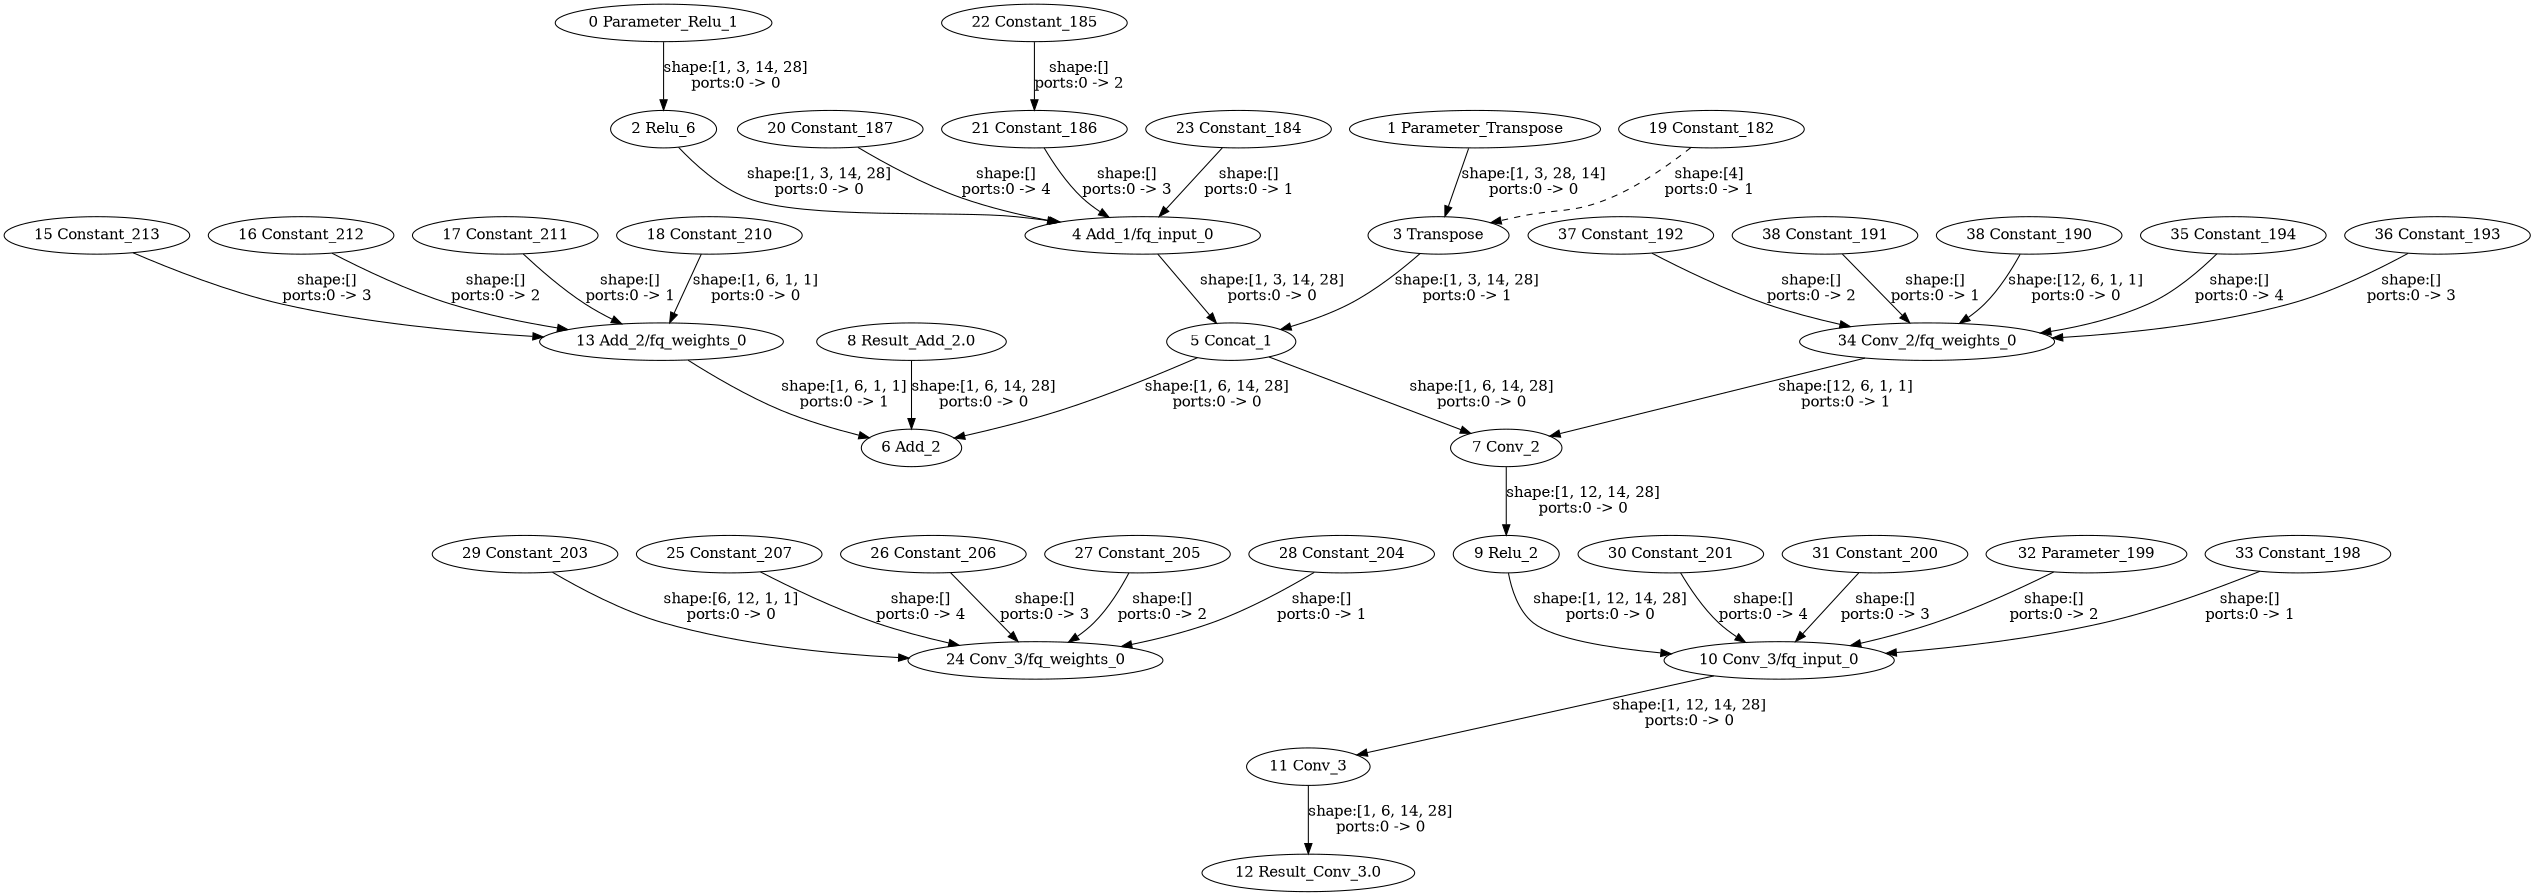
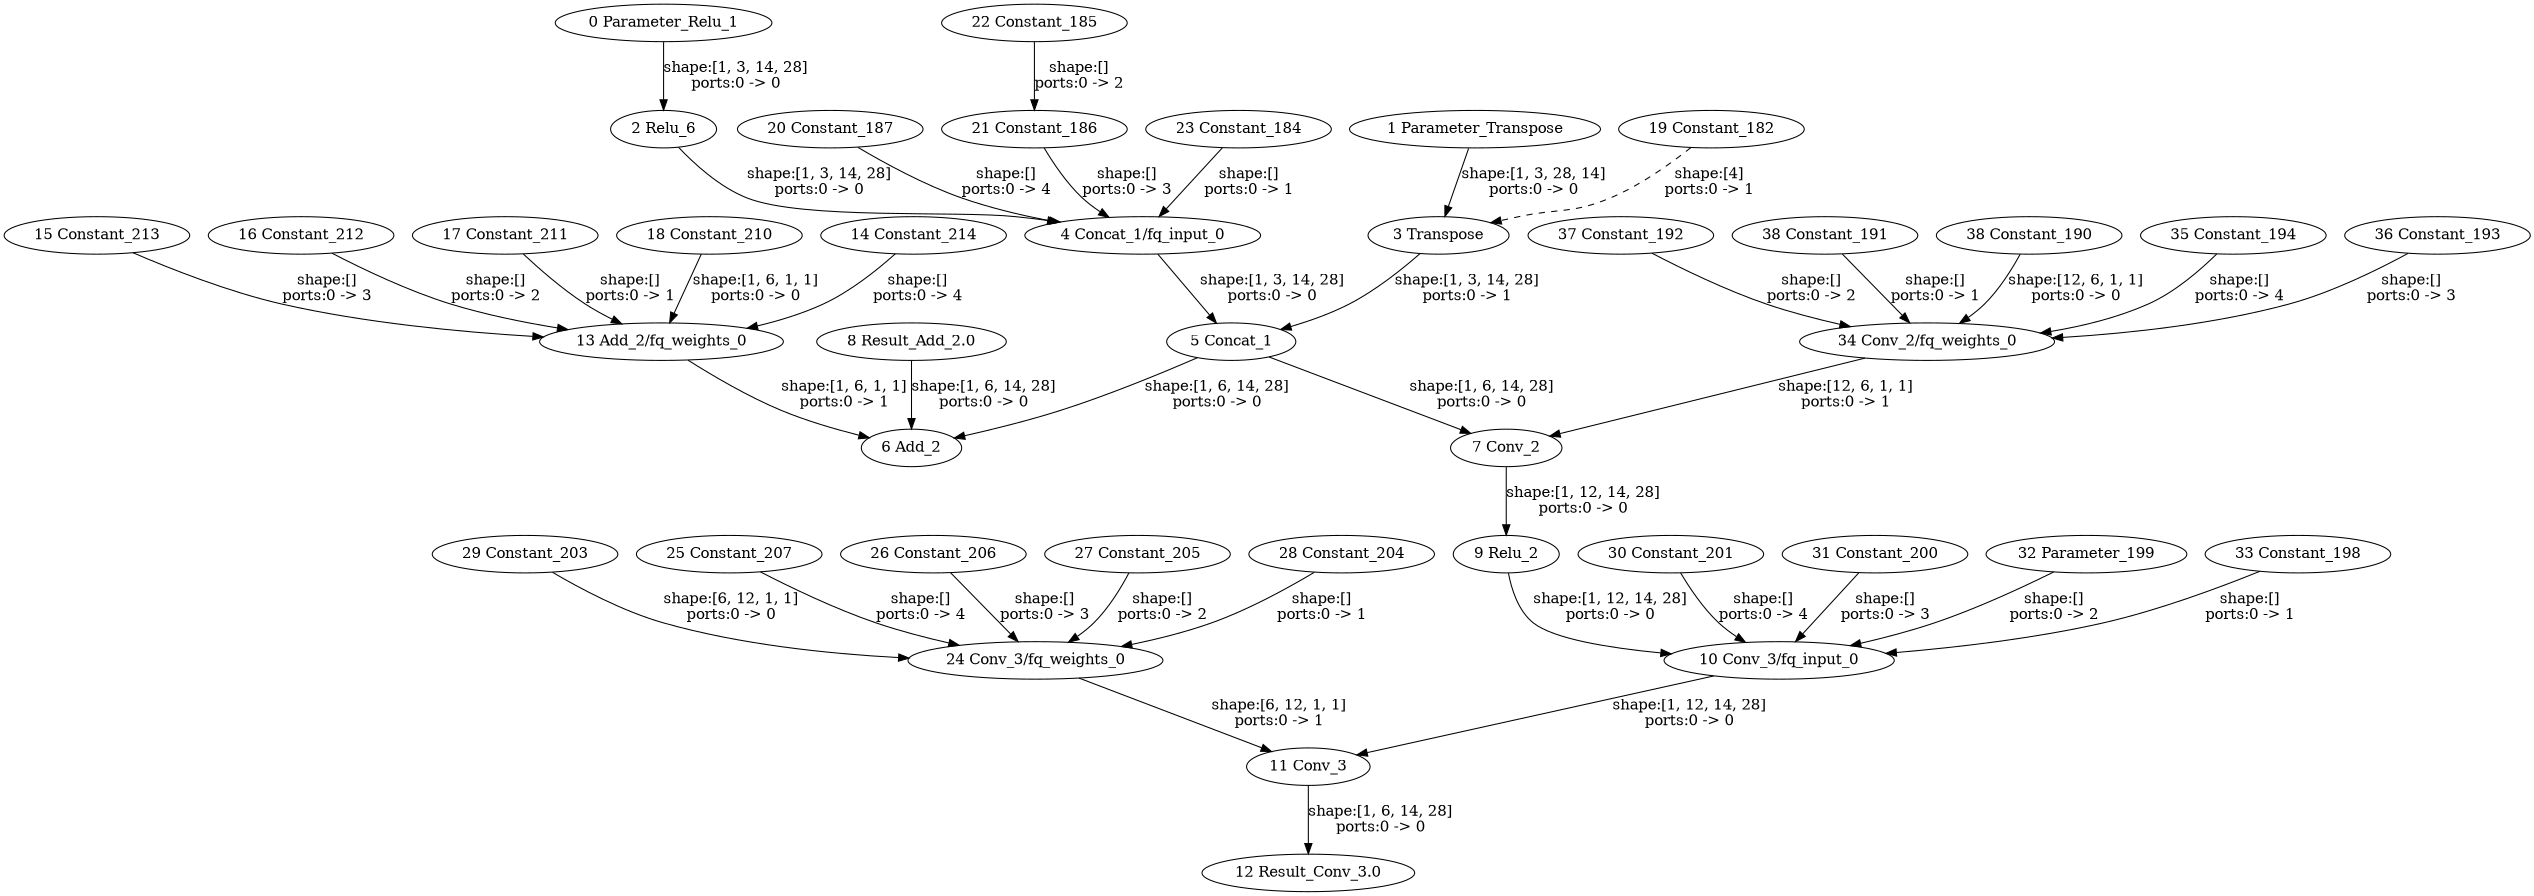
node "14 Constant_214": added
node "4 Add_1/fq_input_0": label "4 Add_1/fq_input_0" -> "4 Concat_1/fq_input_0"
edge "24 Conv_3/fq_weights_0" -> "11 Conv_3": added, label "shape:[6, 12, 1, 1] ports:0 -> 1"
